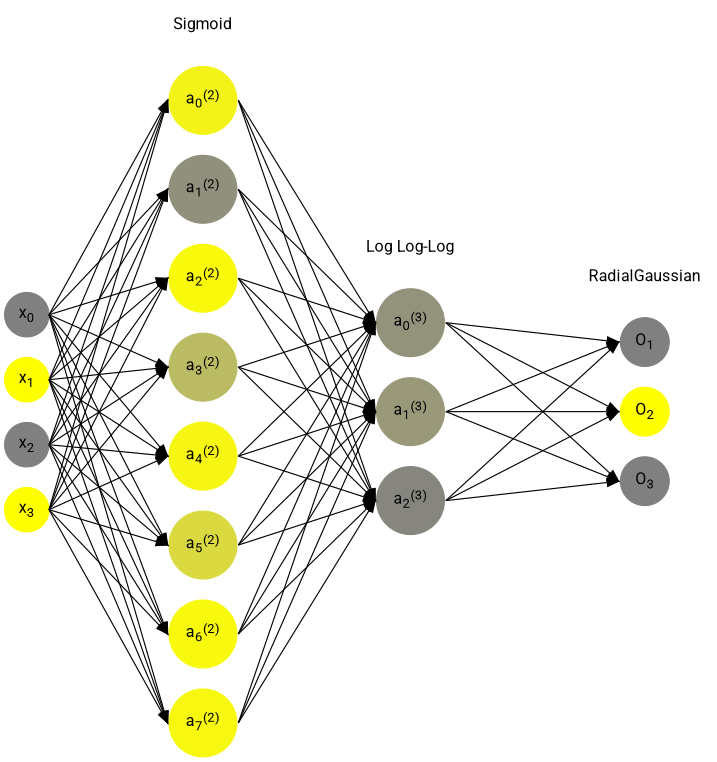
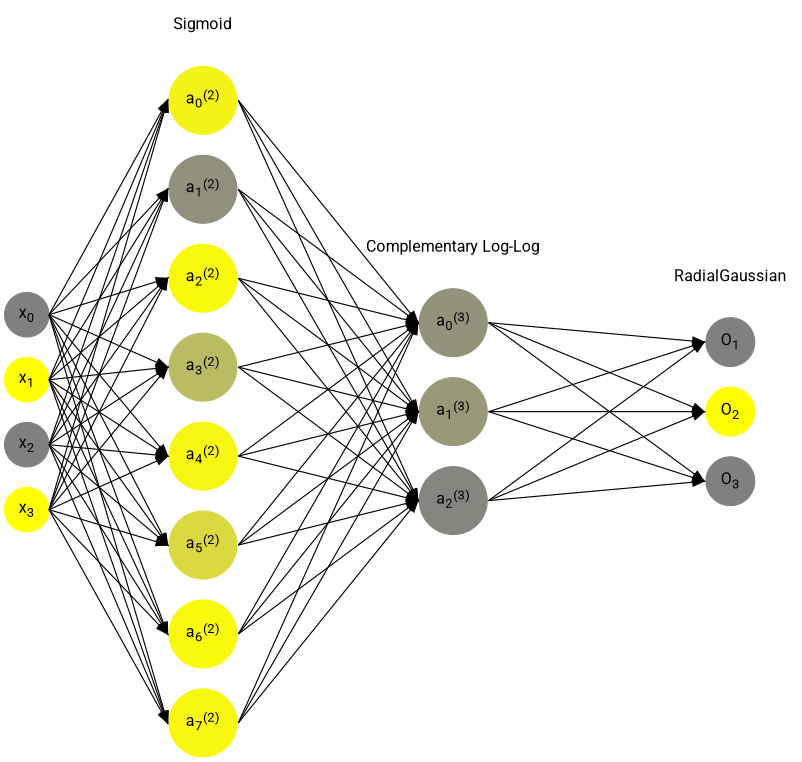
node "Log Log-Log": label "Log Log-Log" -> "Complementary Log-Log"
